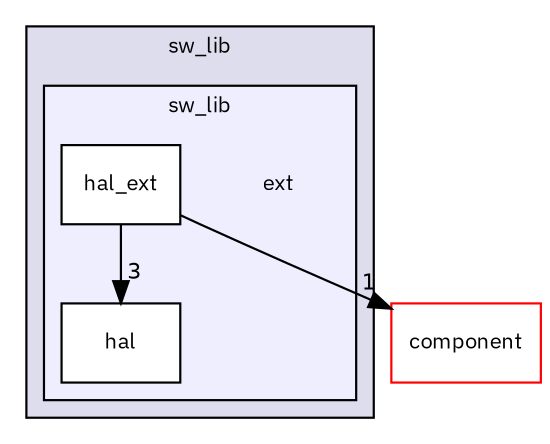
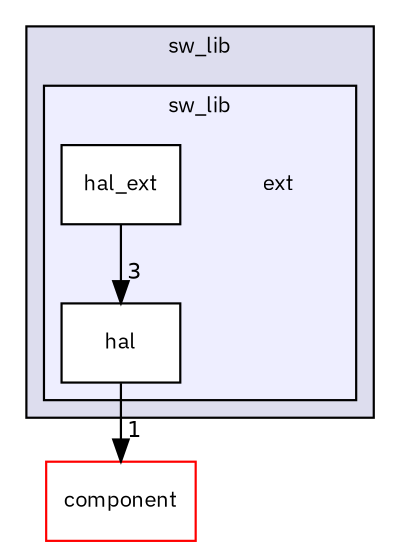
edge "hal_ext" -> "component": now "hal" -> "component"
